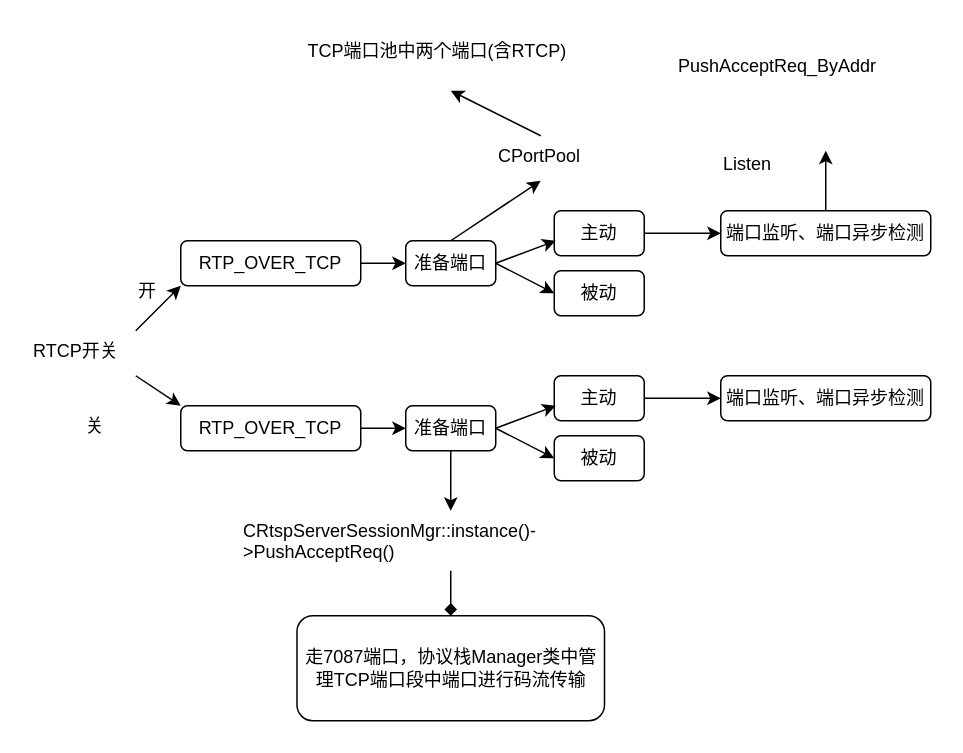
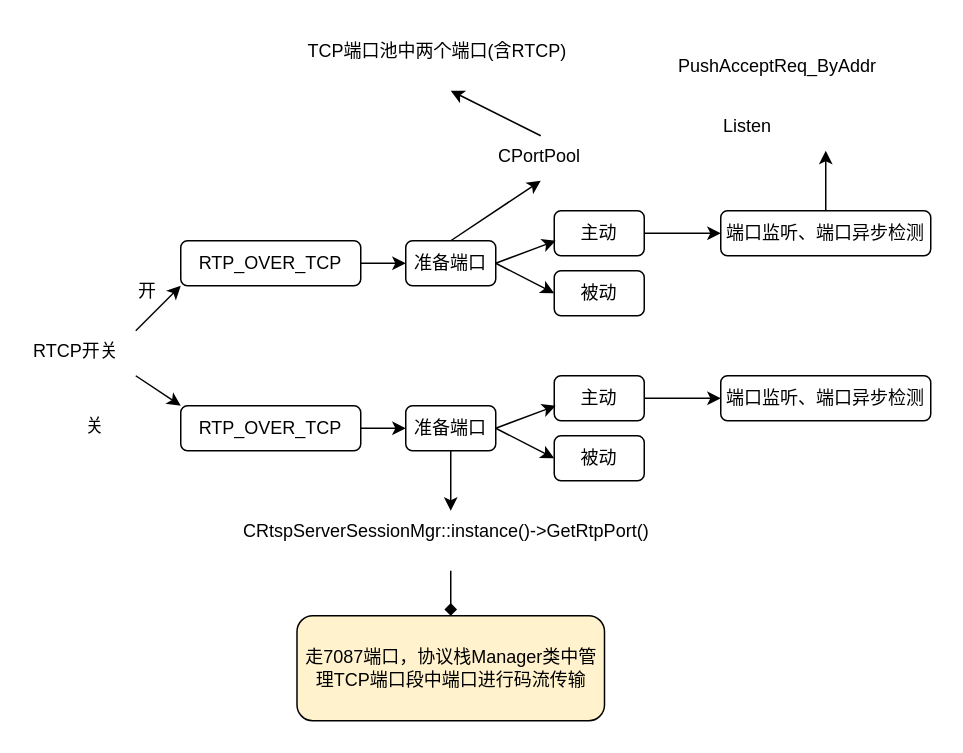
node "Listen": moved (751, 166) -> (751, 128)
node "CRtspServerSessionMgr::instance()->PushAcceptReq()": label "CRtspServerSessionMgr::instance()->PushAcceptReq()" -> "CRtspServerSessionMgr::instance()->GetRtpPort()"
node "走7087端口，协议栈Manager类中管理TCP端口段中端口进行码流传输": fillcolor #ffffff -> #fff2cc
